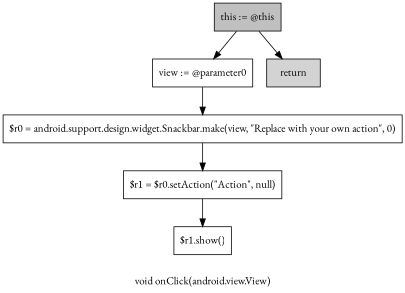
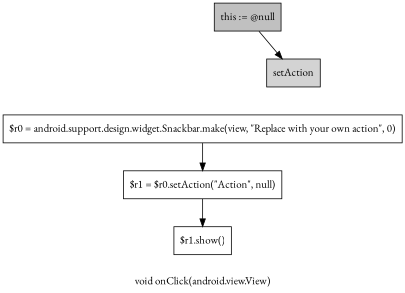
node "this := @this": label "this := @this" -> "this := @null"
node "view := @parameter0": removed
node "return": label "return" -> "setAction"
